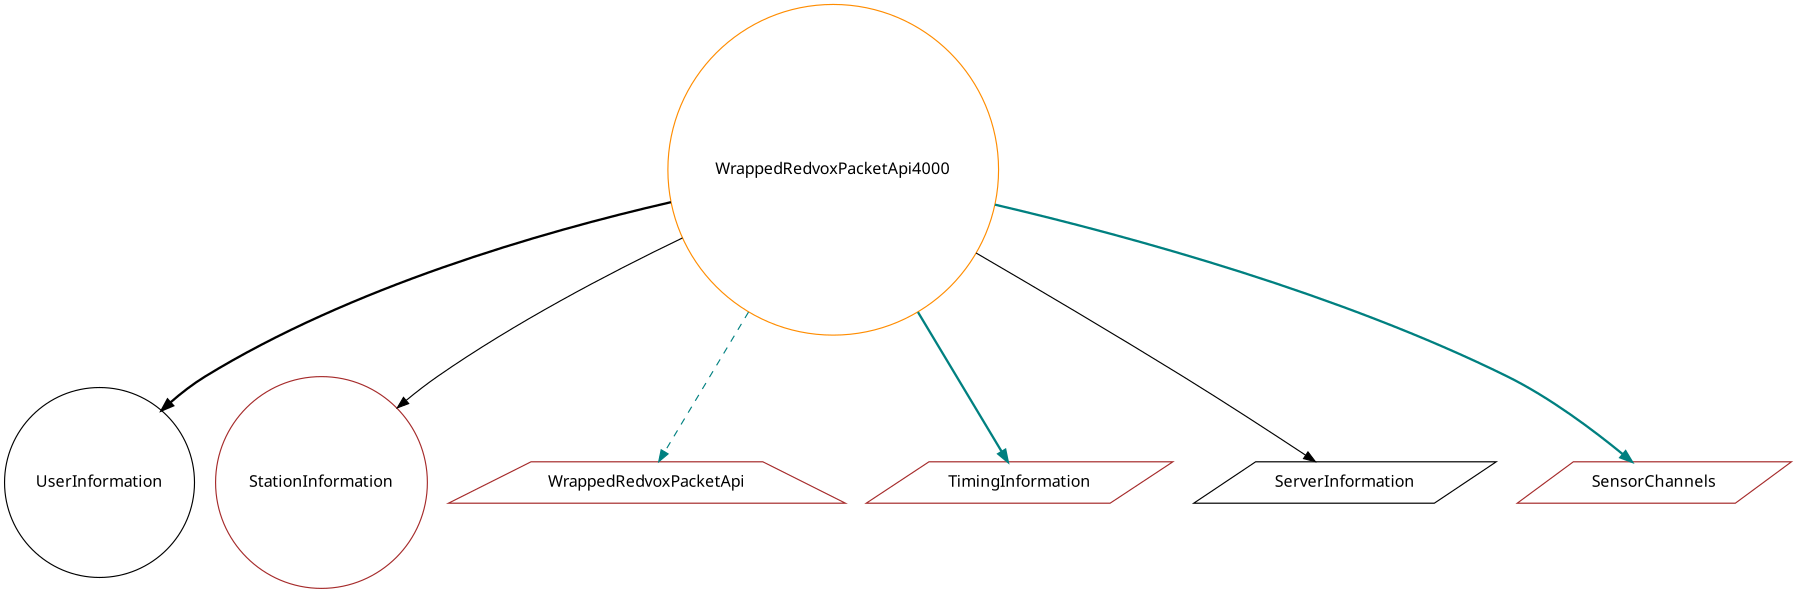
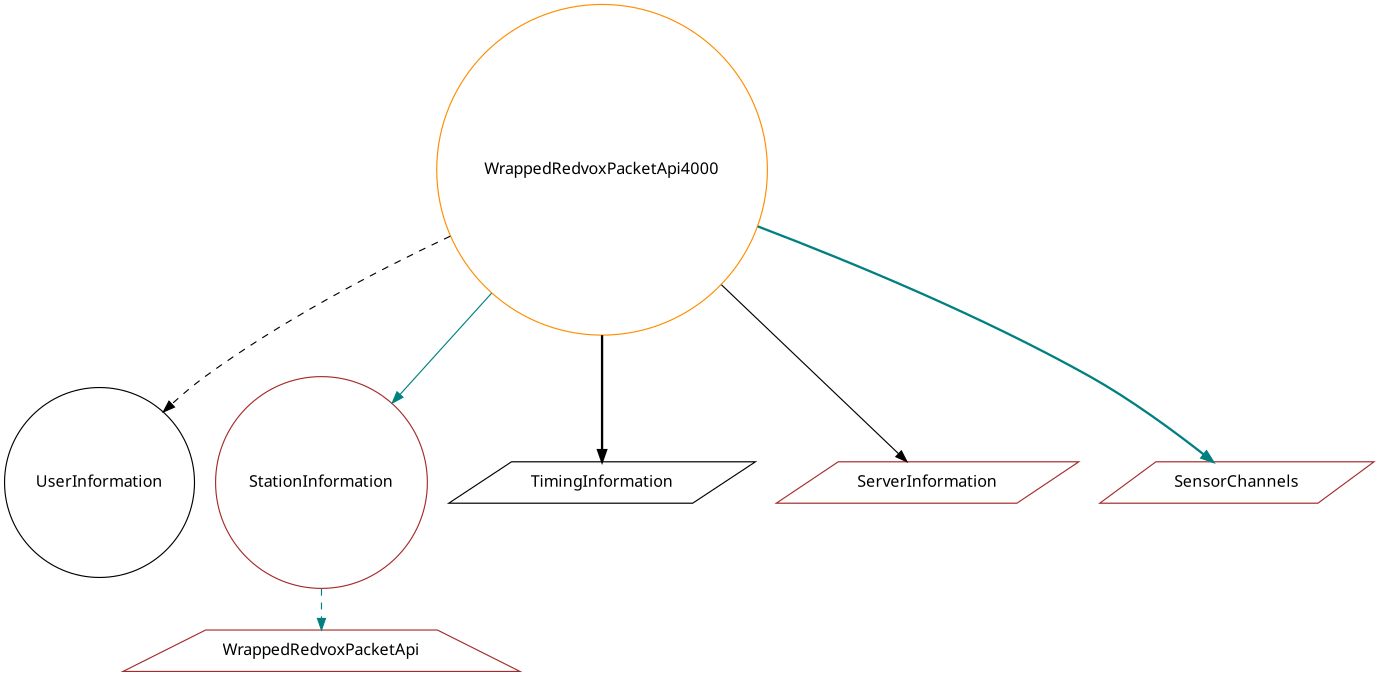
edge "WrappedRedvoxPacketApi4000" -> "UserInformation": style bold -> dashed
edge "WrappedRedvoxPacketApi4000" -> "StationInformation": color black -> teal
edge "WrappedRedvoxPacketApi4000" -> "WrappedRedvoxPacketApi": now "StationInformation" -> "WrappedRedvoxPacketApi"
edge "WrappedRedvoxPacketApi4000" -> "TimingInformation": color teal -> black
node "TimingInformation": color brown -> black
node "ServerInformation": color black -> brown
